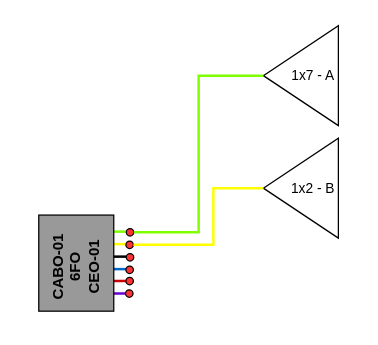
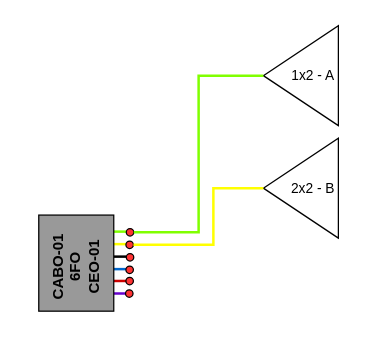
node "1x7 - A": label "1x7 - A" -> "1x2 - A"
node "1x2 - B": label "1x2 - B" -> "2x2 - B"
